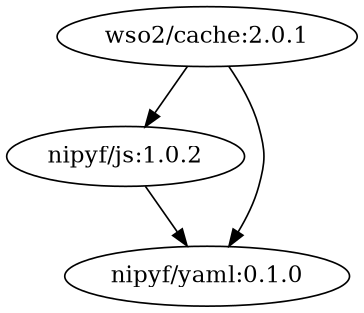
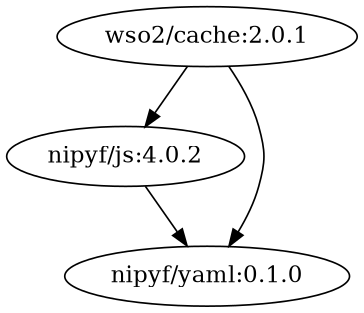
node "nipyf/js:1.0.2": label "nipyf/js:1.0.2" -> "nipyf/js:4.0.2"
